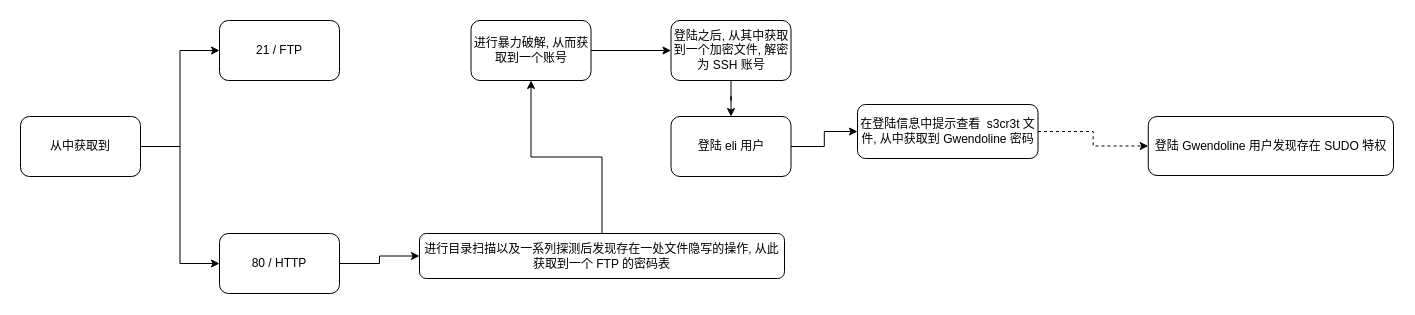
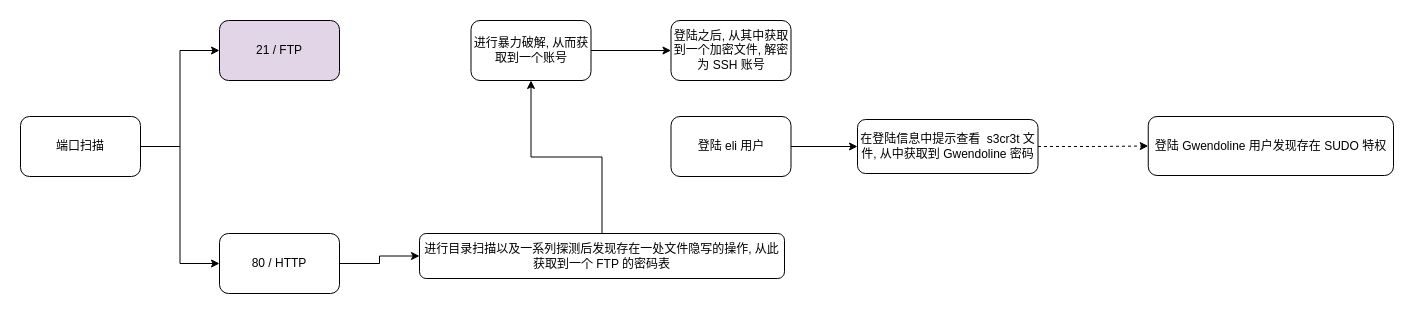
node "21 / FTP": fillcolor #ffffff -> #e1d5e7
edge "登陆之后, 从其中获取到一个加密文件, 解密为 SSH 账号" -> "登陆 eli 用户": removed
node "在登陆信息中提示查看 s3cr3t 文件, 从中获取到 Gwendoline 密码": moved (948, 132) -> (948, 147)
node "从中获取到": label "从中获取到" -> "端口扫描"
